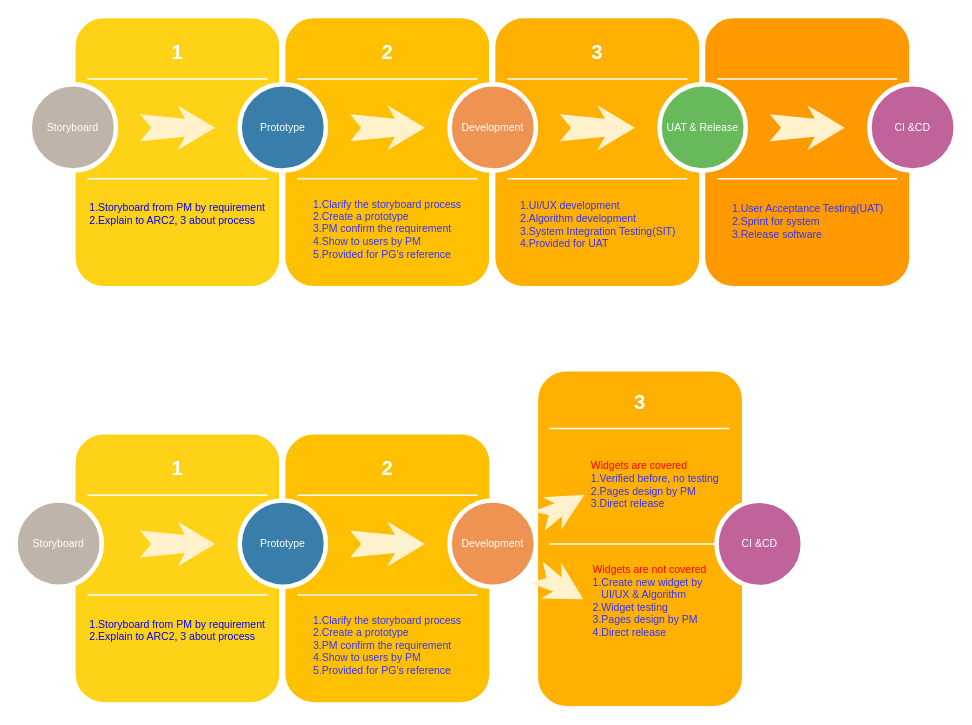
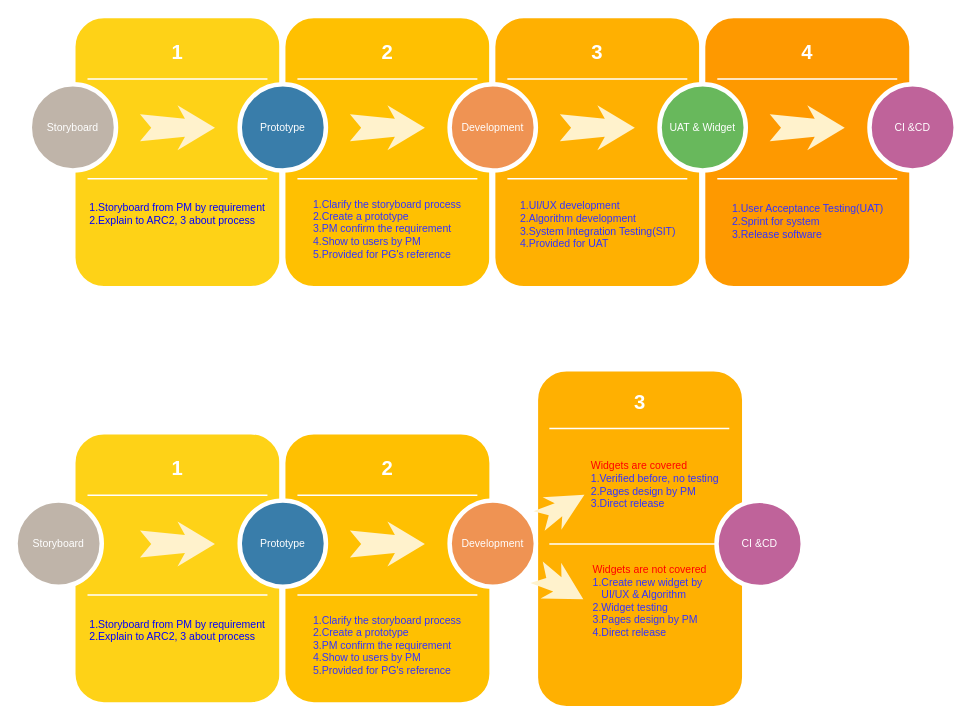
node "4": added
node "UAT & Release": label "UAT & Release" -> "UAT & Widget"
